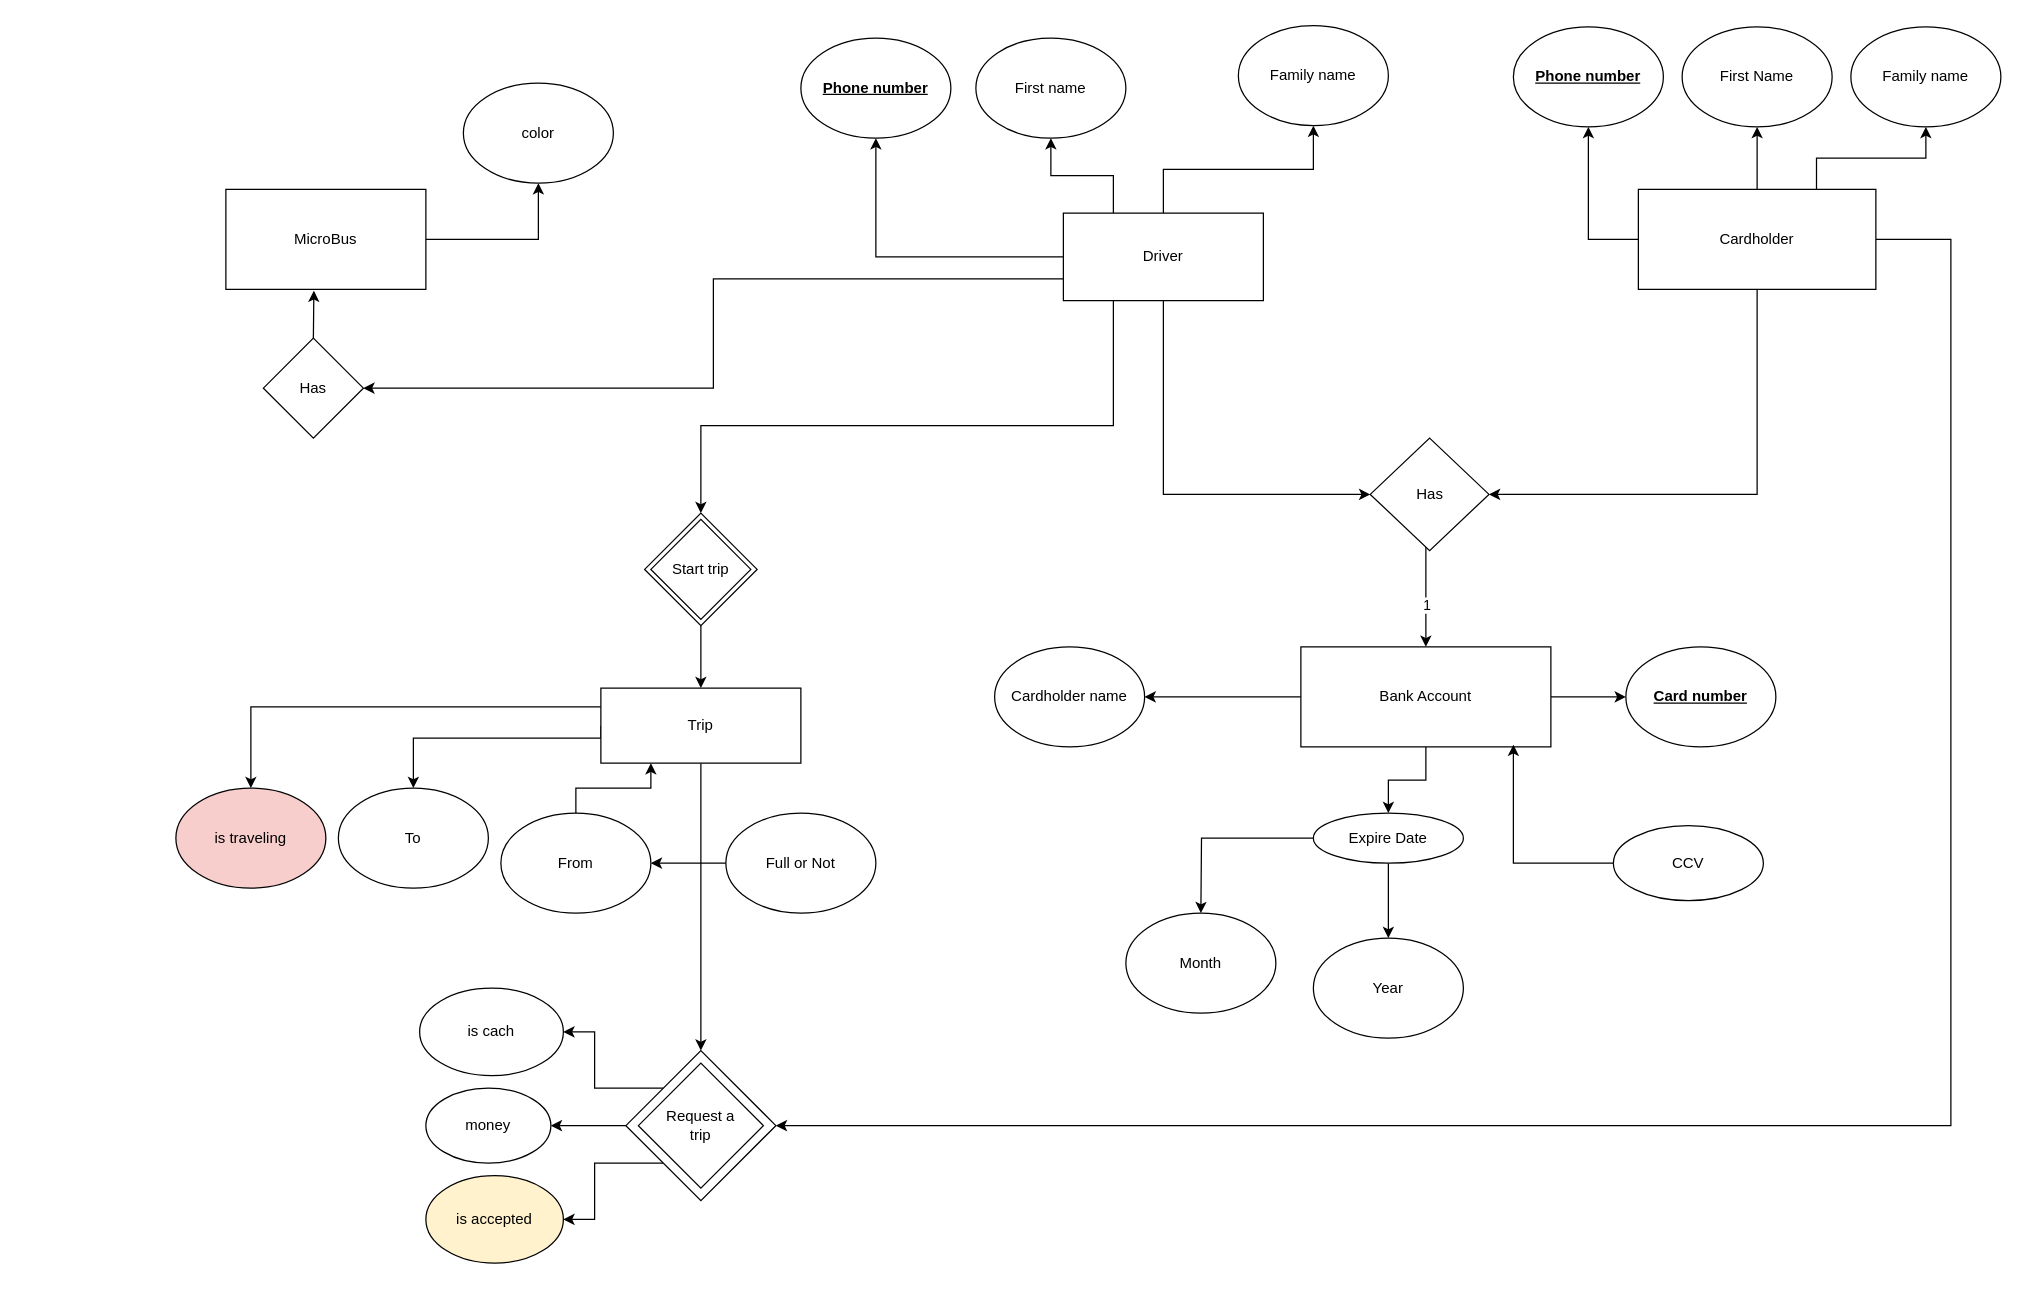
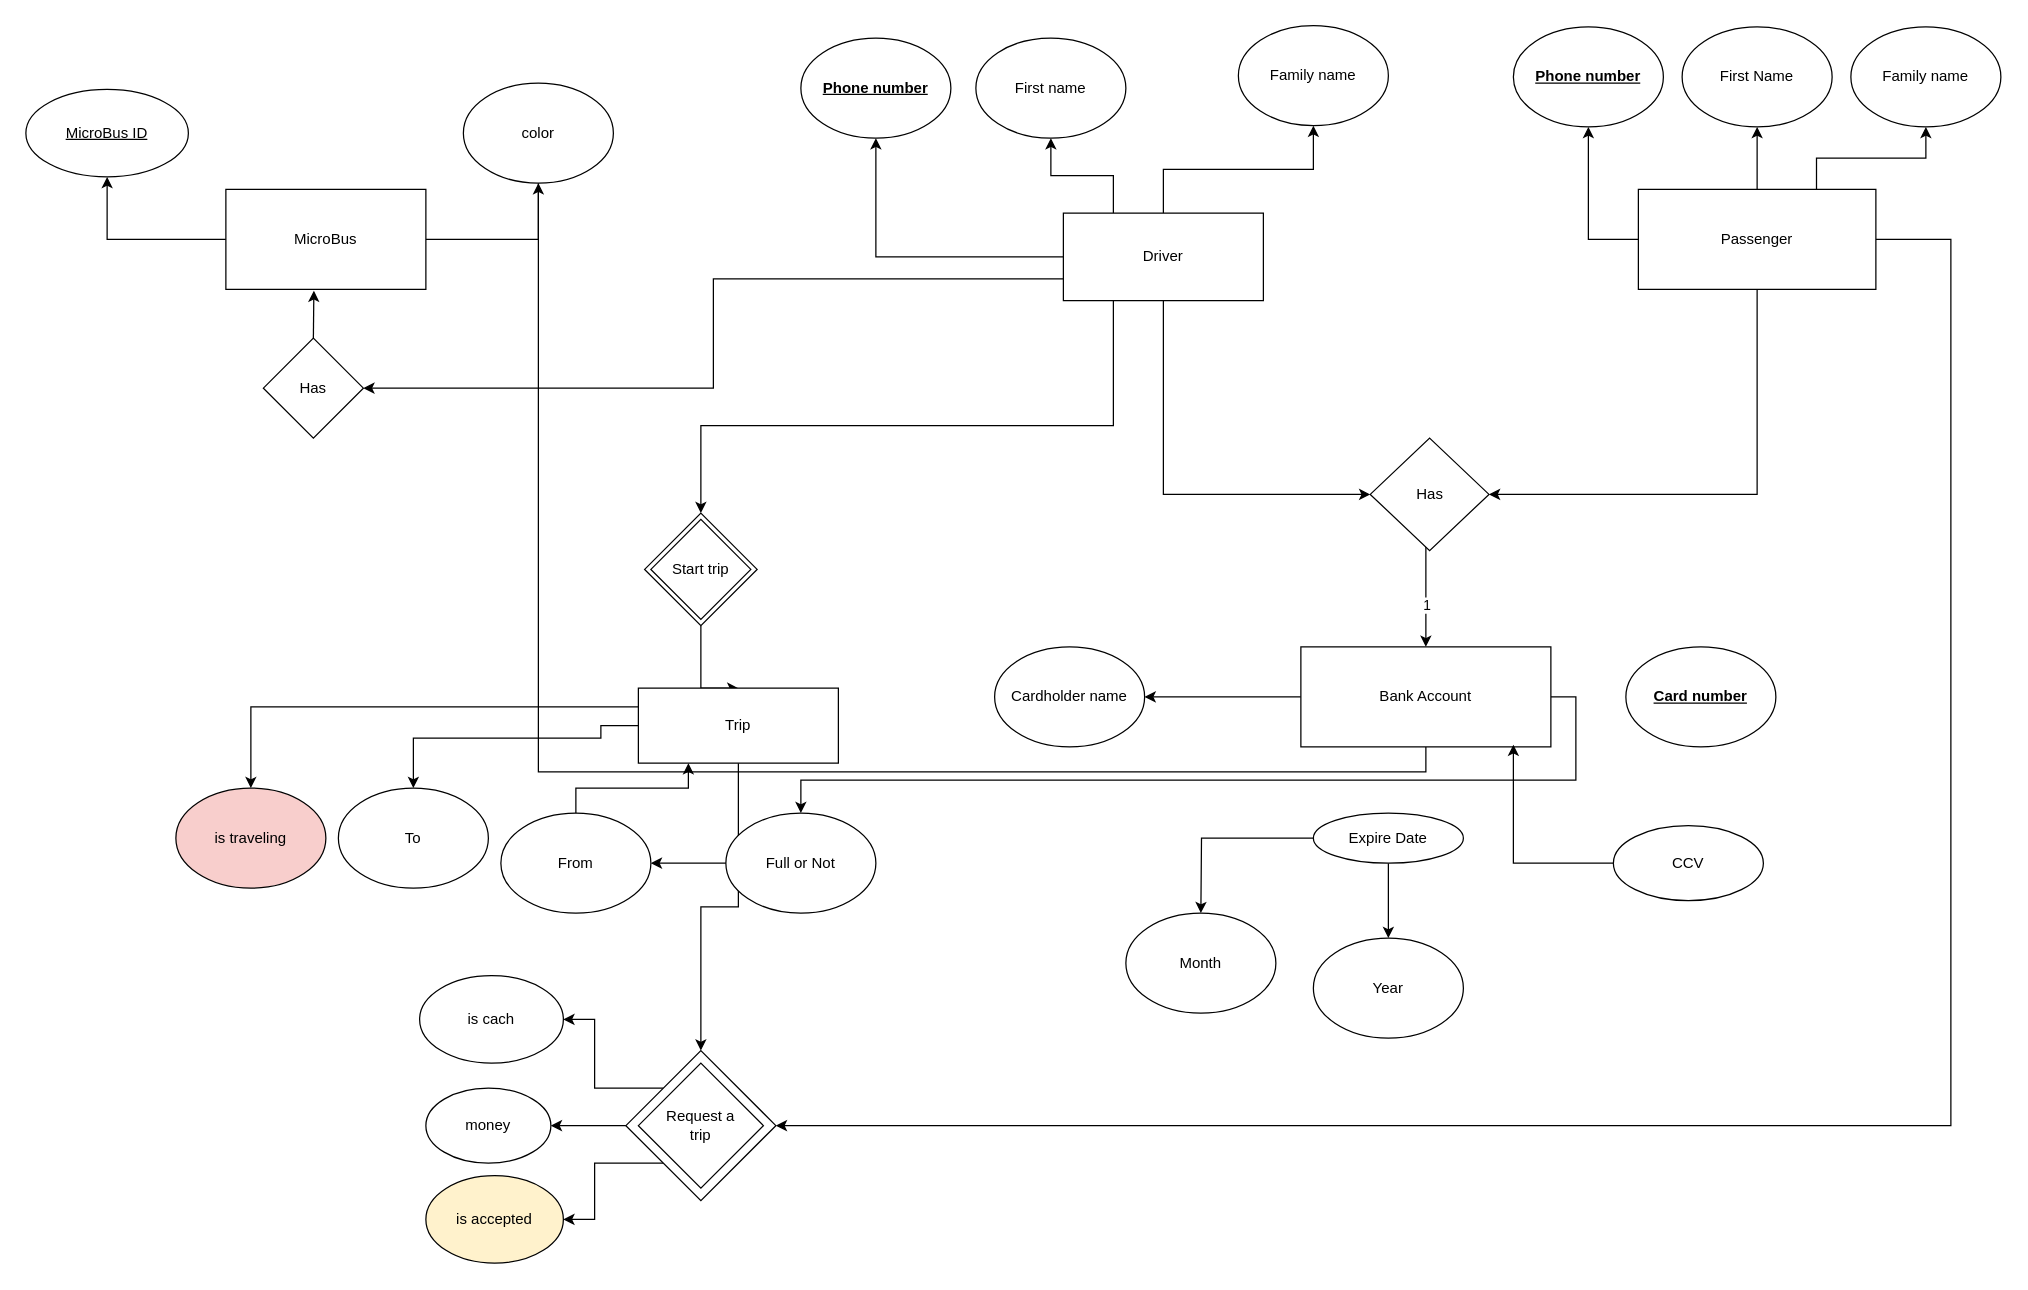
node "MicroBus ID": added
edge "MicroBus" -> "MicroBus ID": added
edge "MicroBus" -> "color": arrowhead classic -> none
node "Cardholder": label "Cardholder" -> "Passenger"
edge "Bank Account" -> "Card number": now "Bank Account" -> "Full or Not"
node "Trip": moved (701, 726) -> (738, 726)
edge "Bank Account" -> "Expire Date": now "Bank Account" -> "color"
node "is cach": moved (491, 1032) -> (491, 1019)
